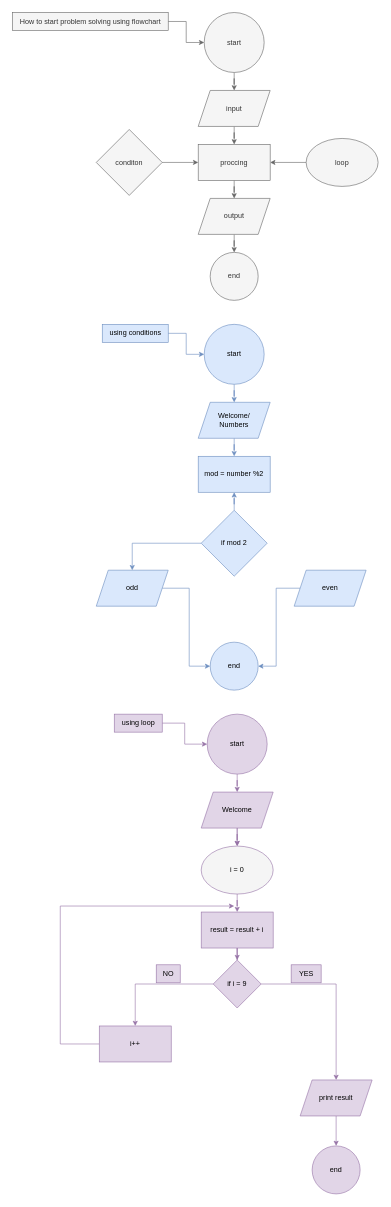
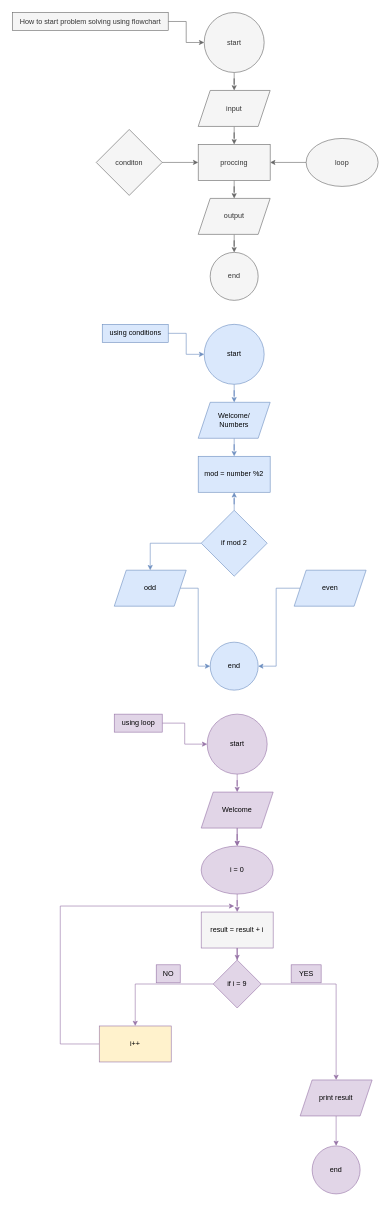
node "odd": moved (132, 588) -> (150, 588)
node "i = 0": fillcolor #f5f5f5 -> #e1d5e7
node "result = result + i": fillcolor #e1d5e7 -> #f5f5f5
node "i++": fillcolor #e1d5e7 -> #fff2cc
